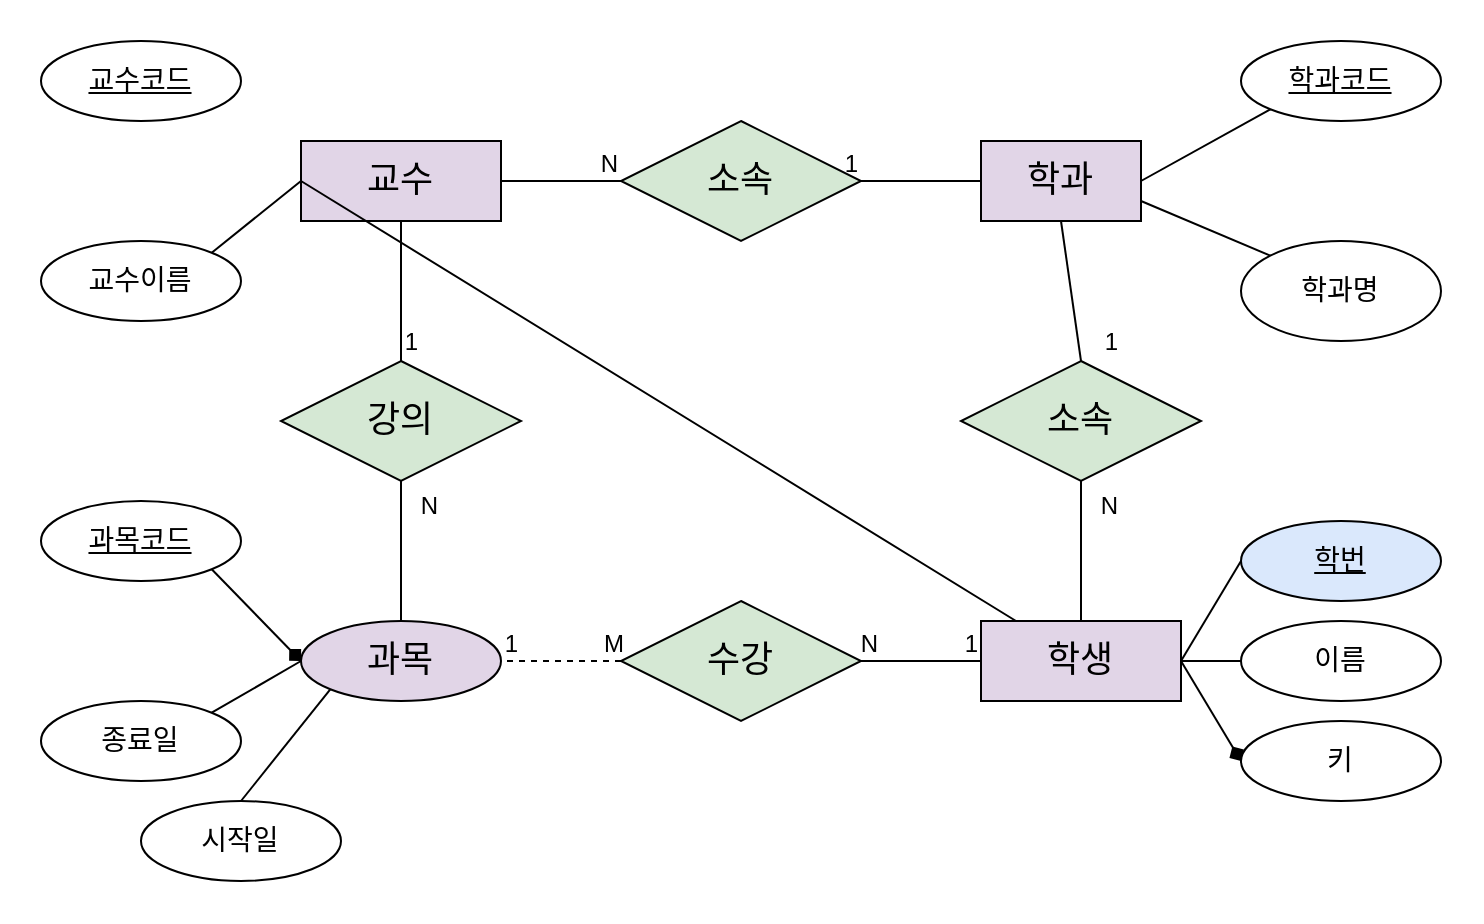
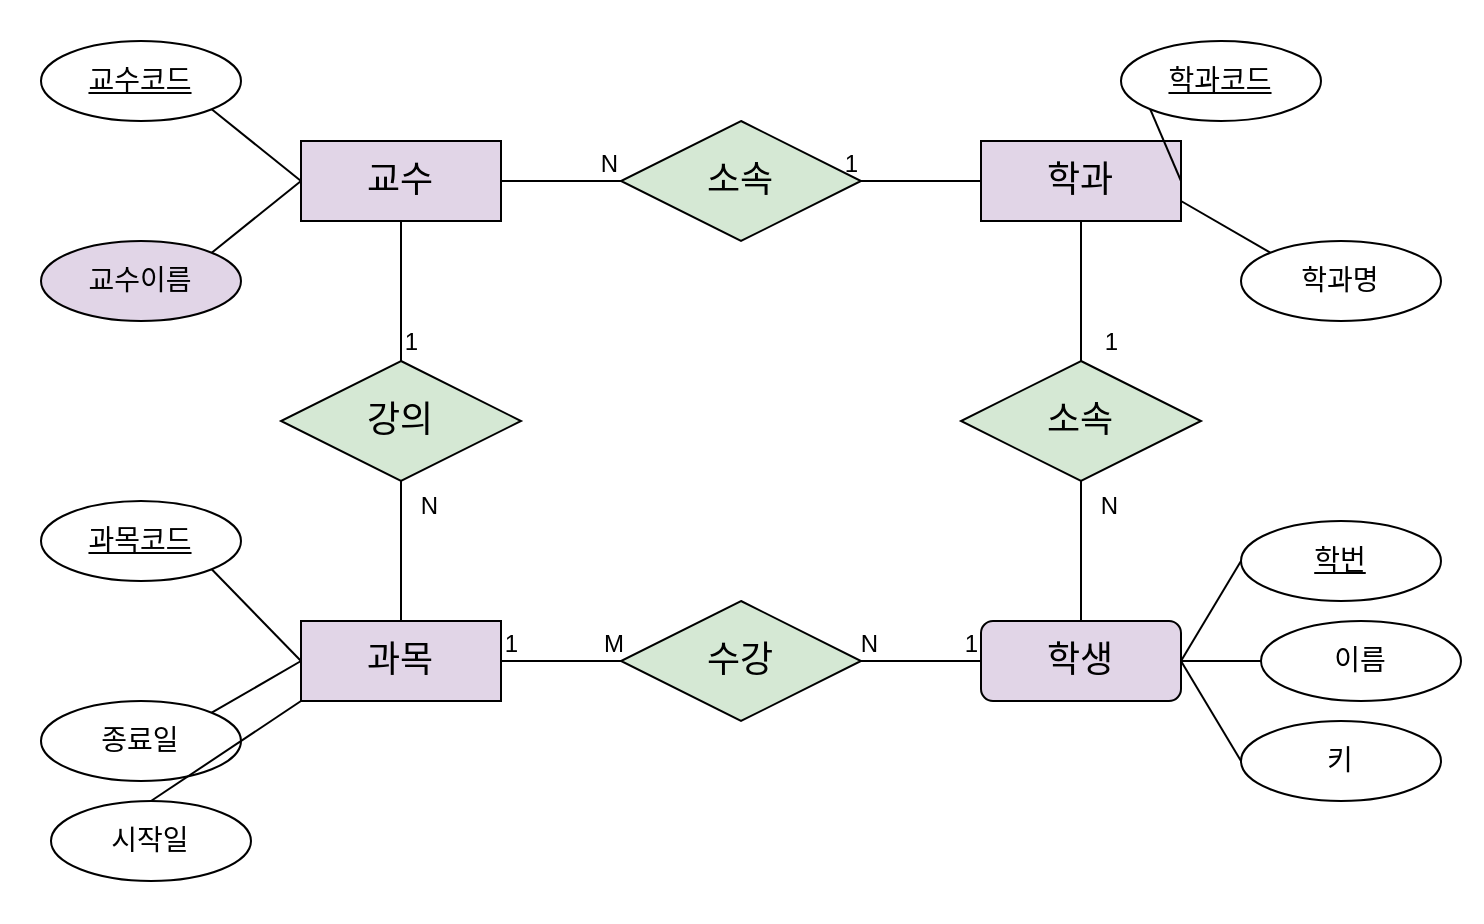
node "학과코드": moved (1341, 81) -> (1221, 81)
node "학과": size 160x80 -> 200x80
node "교수이름": fillcolor #ffffff -> #e1d5e7
node "학과명": size 200x100 -> 200x80
edge "교수" -- "학생": now "교수" -- "교수코드"
node "학번": fillcolor #dae8fc -> #ffffff
edge "과목코드" -> "과목": arrowhead diamond -> none
node "과목": shape ellipse -> rectangle
edge "과목" -- "수강": style dashed -> solid
node "학생": shape rectangle -> rounded rectangle
node "이름": moved (1341, 661) -> (1361, 661)
edge "학생" -> "키": arrowhead diamond -> none
node "시작일": moved (241, 841) -> (151, 841)
